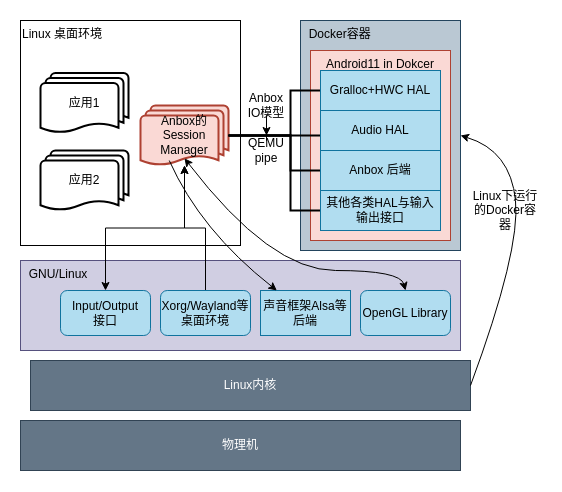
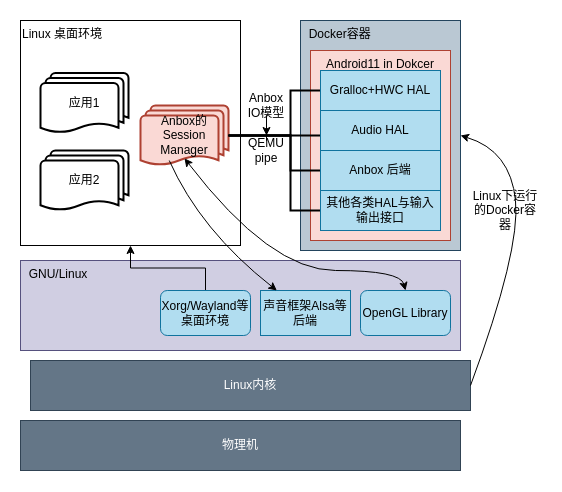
edge "Anbox的Session Manager" -- "Input/Output 接口": removed
edge "Xorg/Wayland等桌面环境" -> "Anbox的Session Manager": now "Xorg/Wayland等桌面环境" -> "Linux 桌面环境"
node "Input/Output 接口": removed
